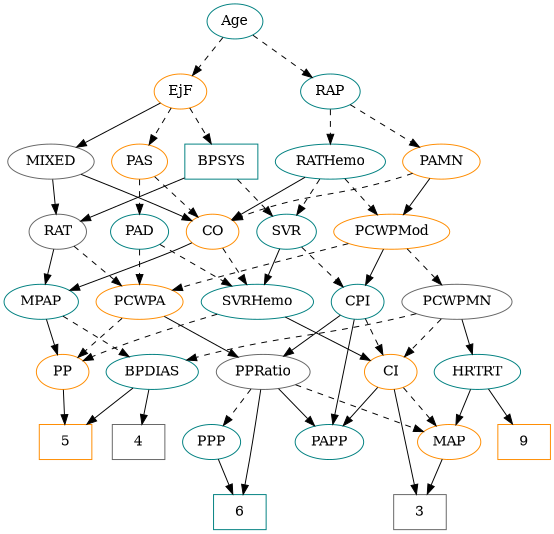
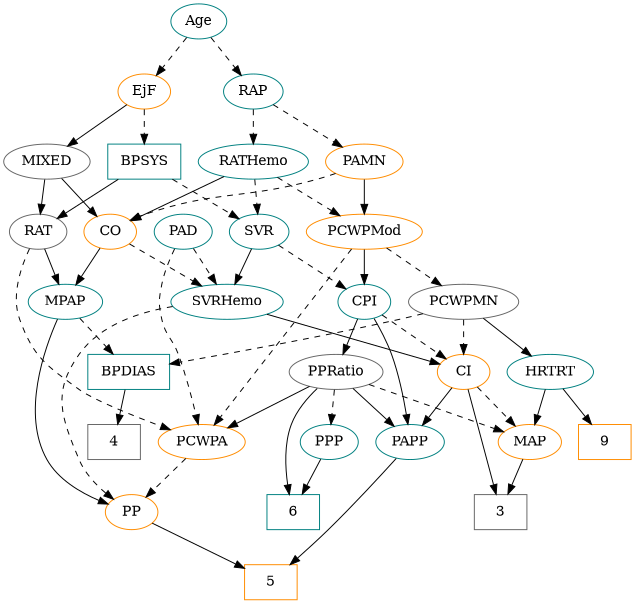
node "PAS": removed
edge "PCWPA" -> "PPRatio": reversed
node "BPDIAS": shape ellipse -> box
edge "BPDIAS" -> "5": now "PAPP" -> "5"
